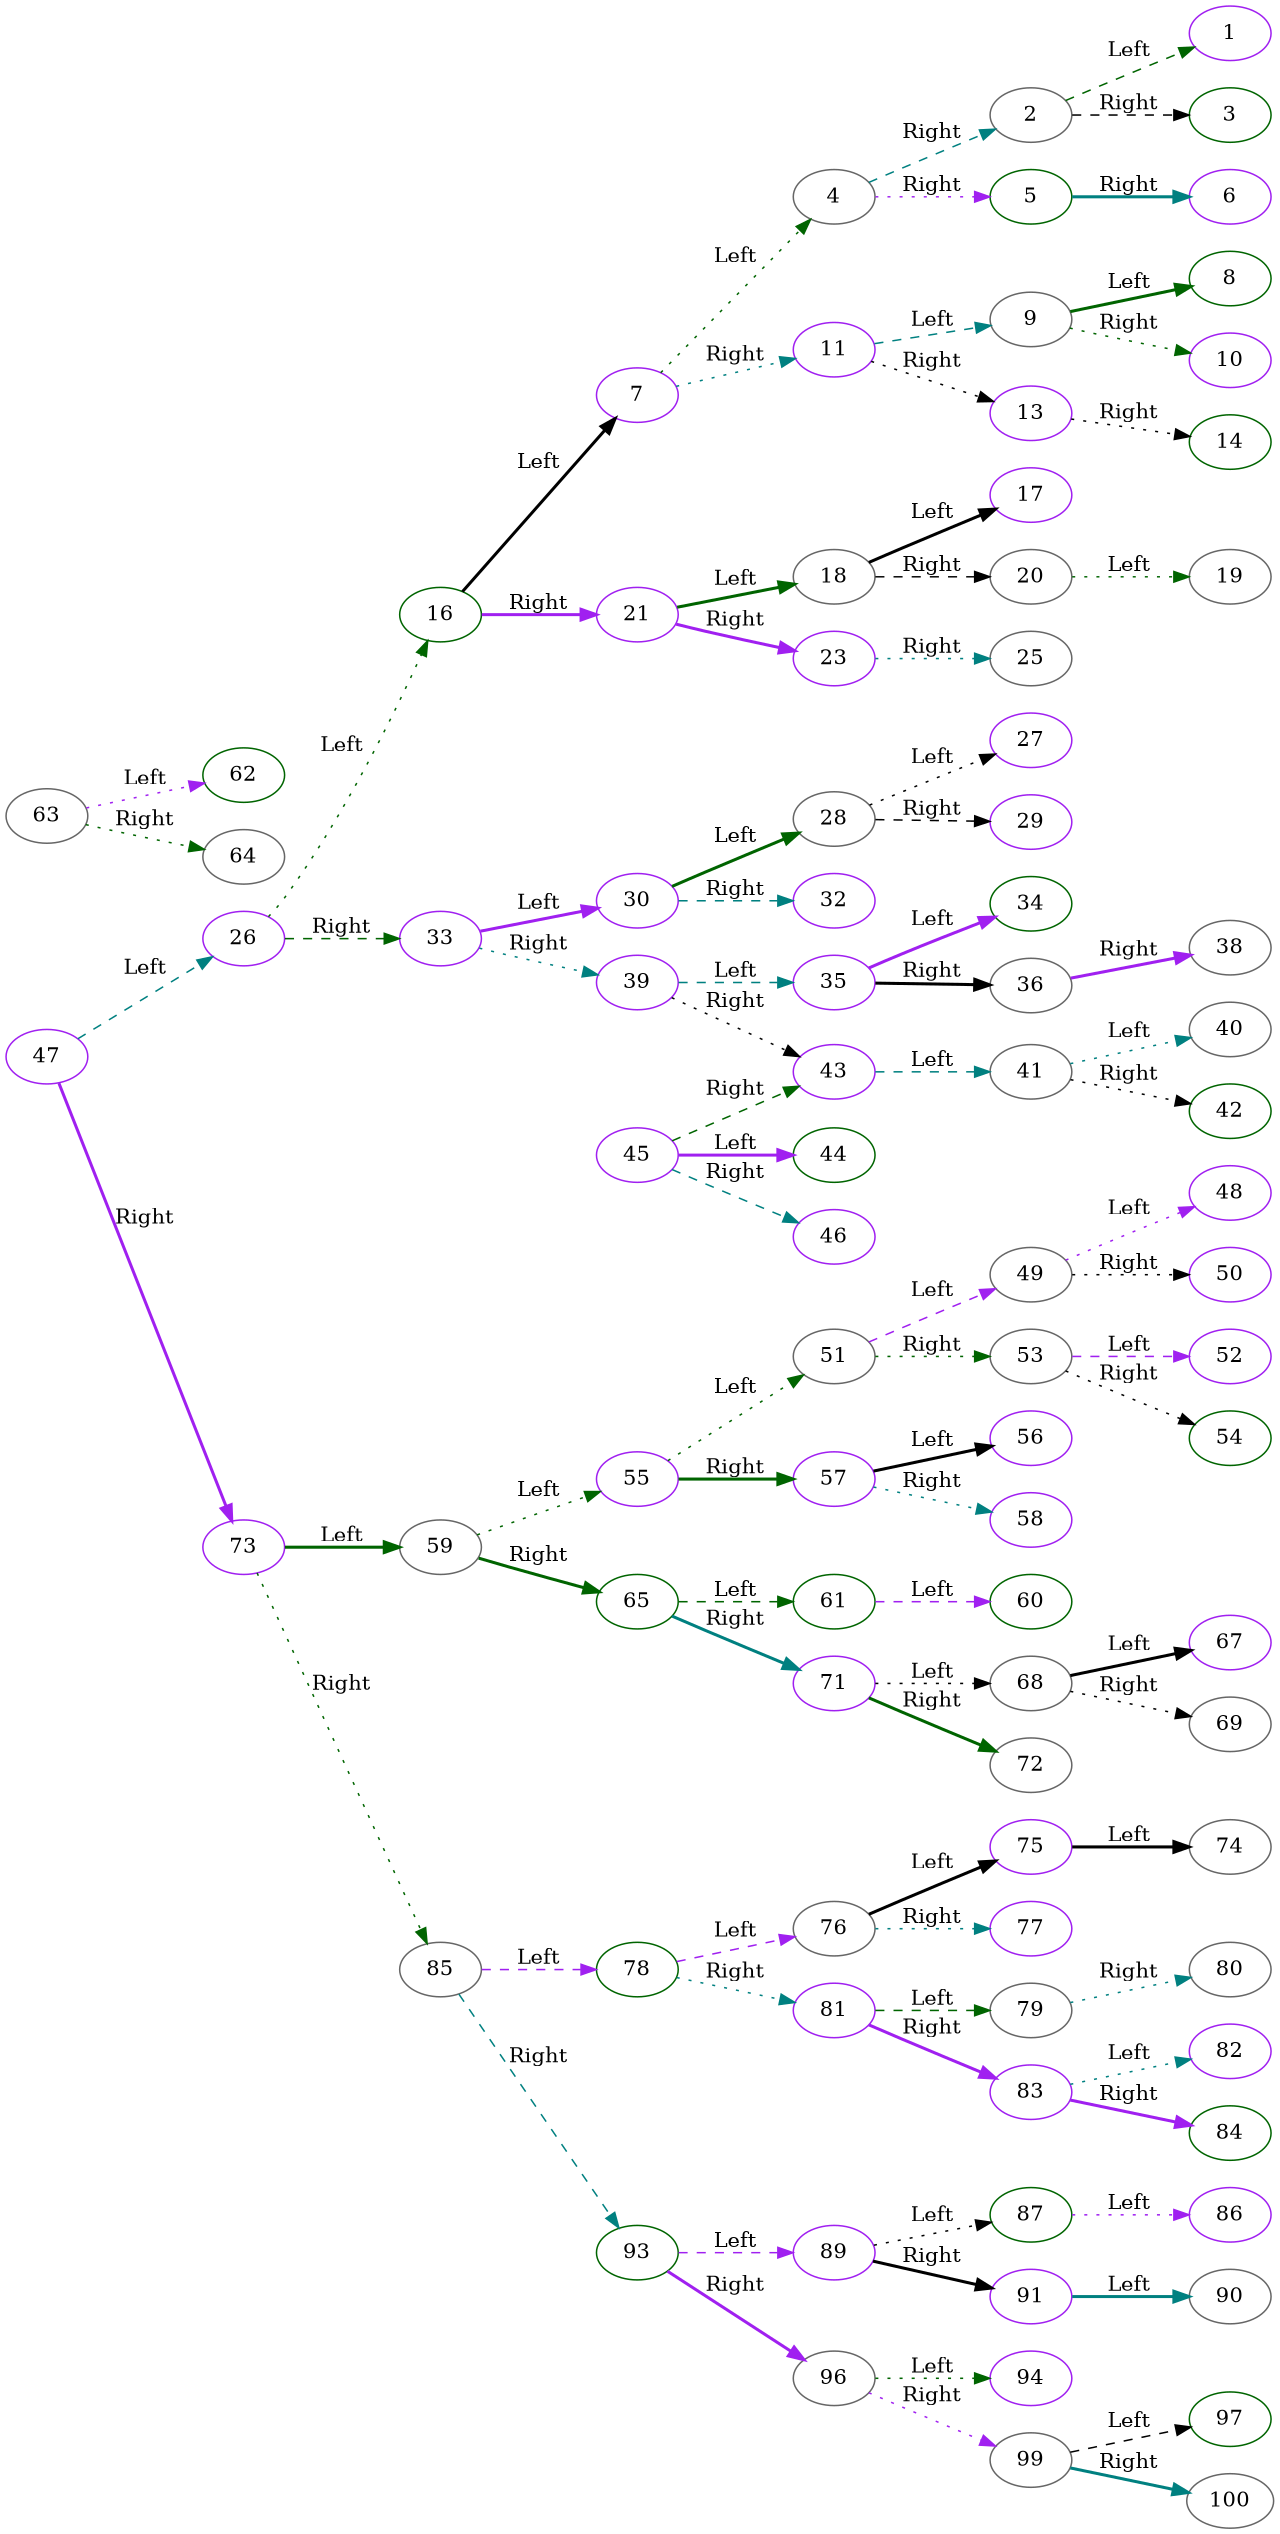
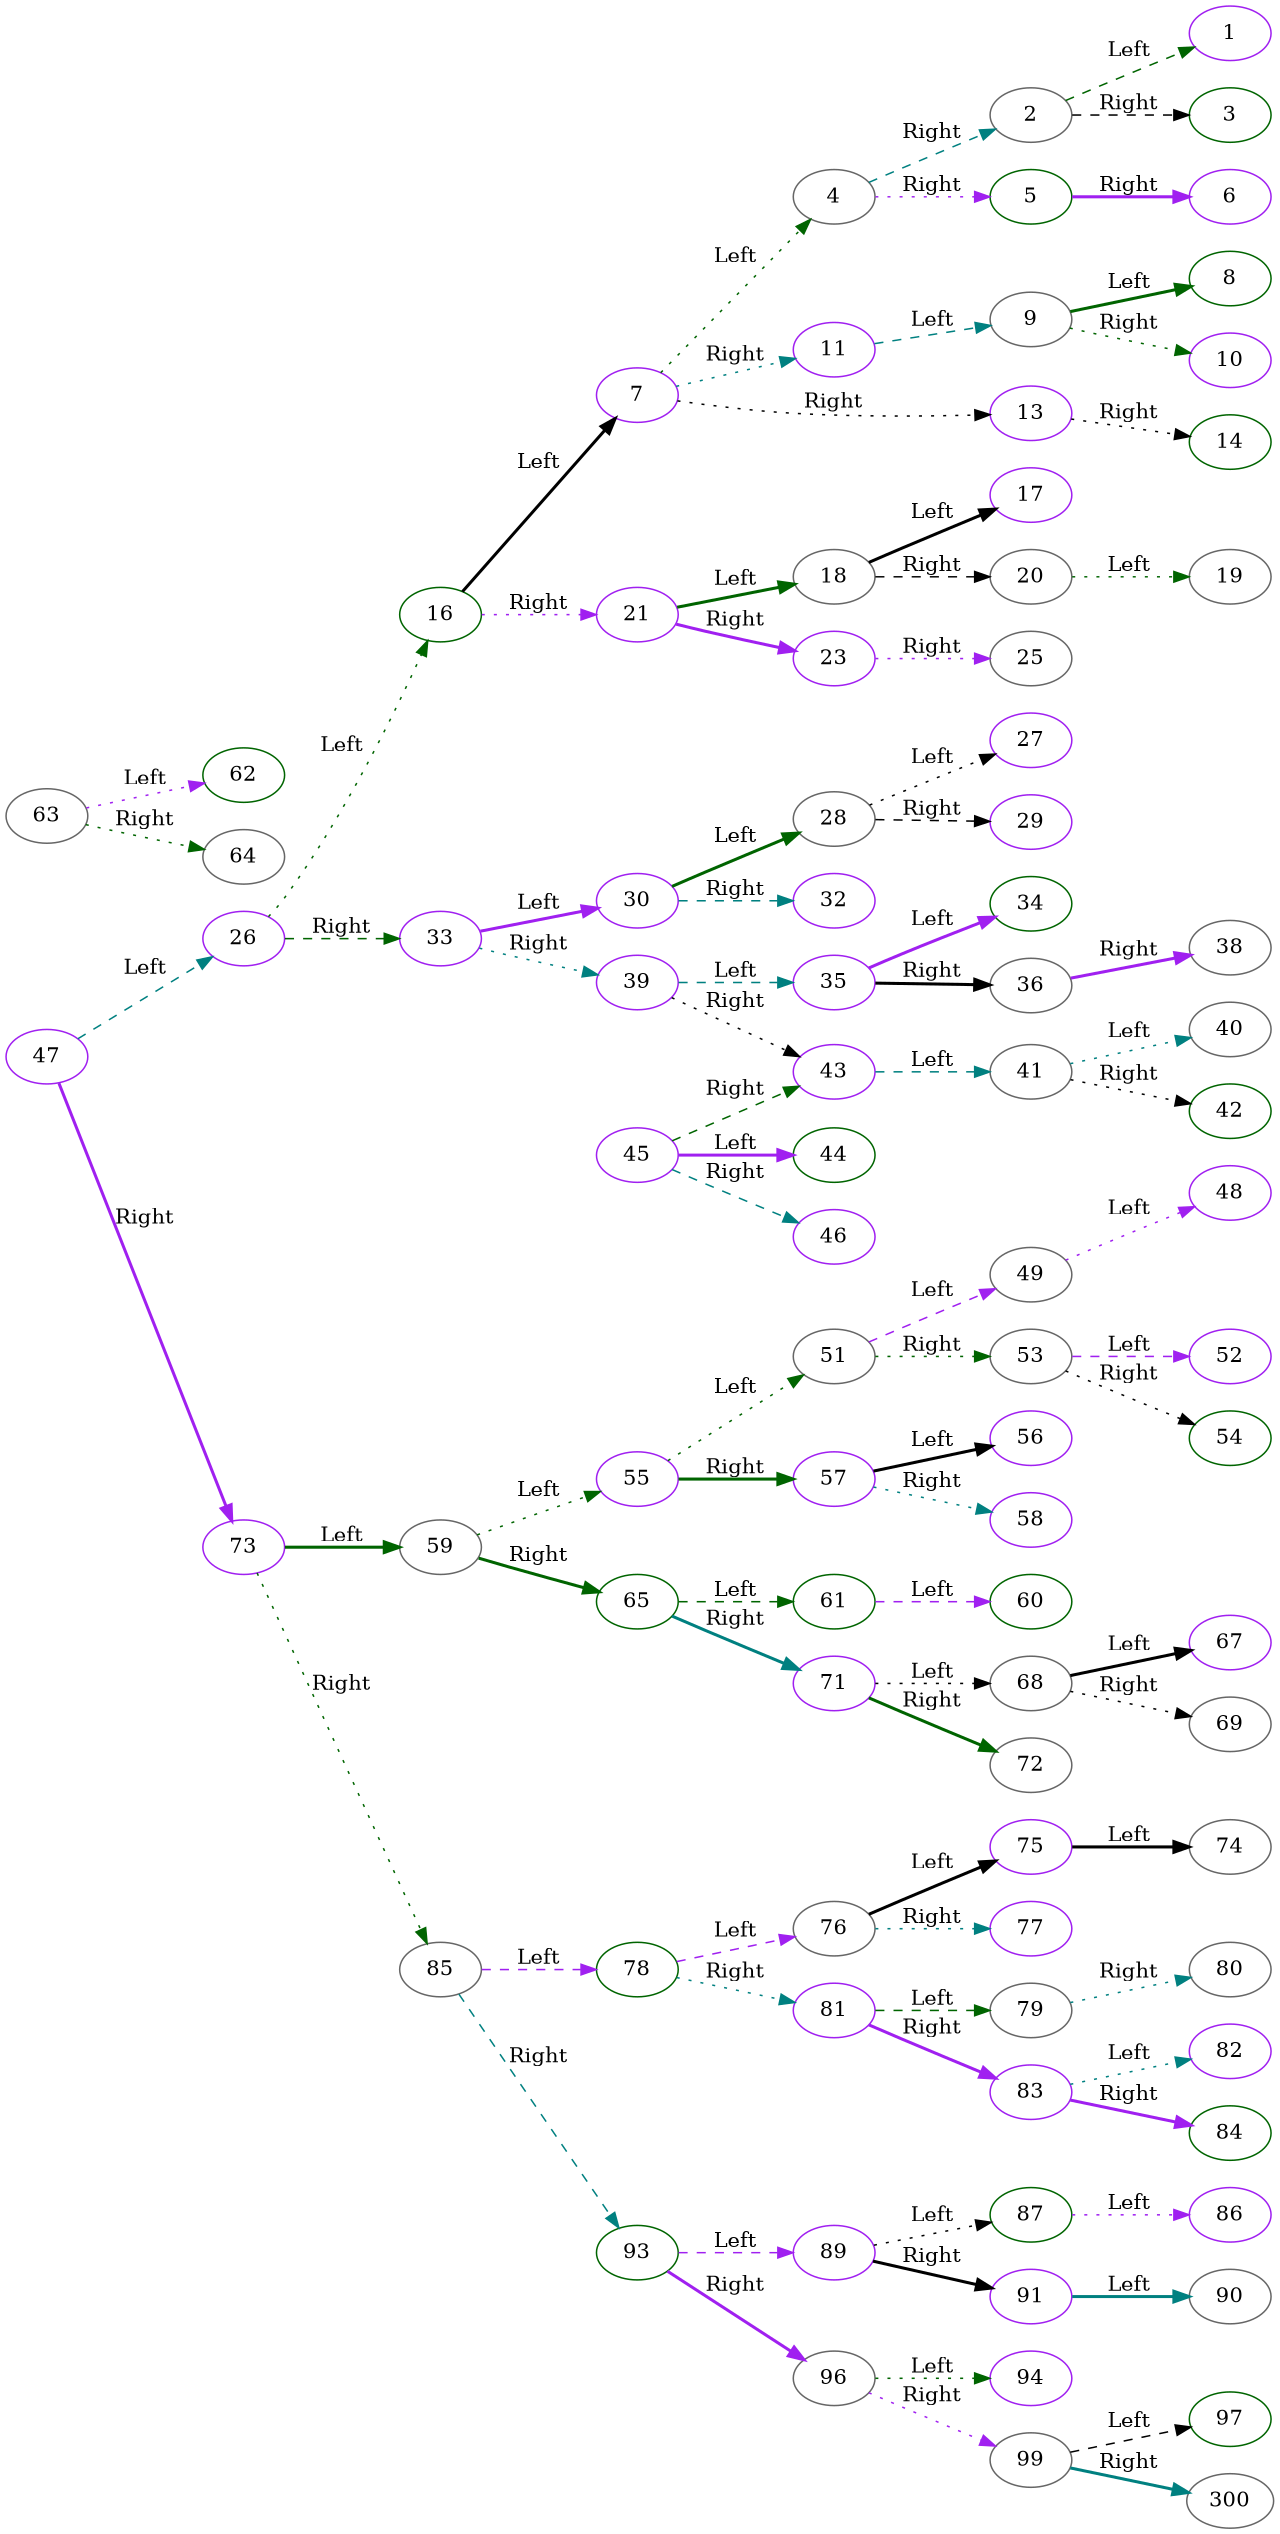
edge "5" -> "6": color teal -> purple
edge "11" -> "13": now "7" -> "13"
edge "16" -> "21": style bold -> dotted
edge "23" -> "25": color teal -> purple
node "50": removed
node "100": label "100" -> "300"
